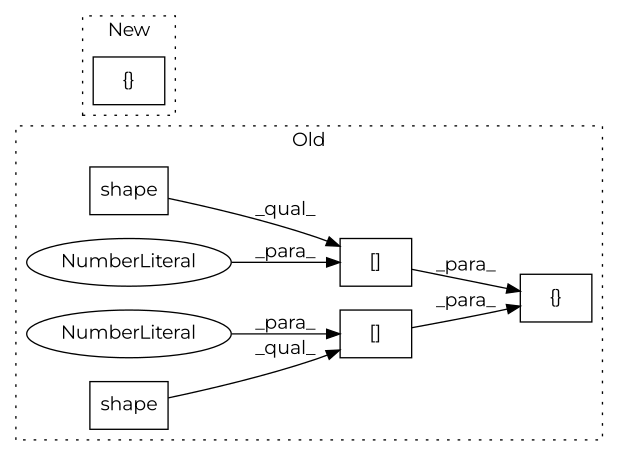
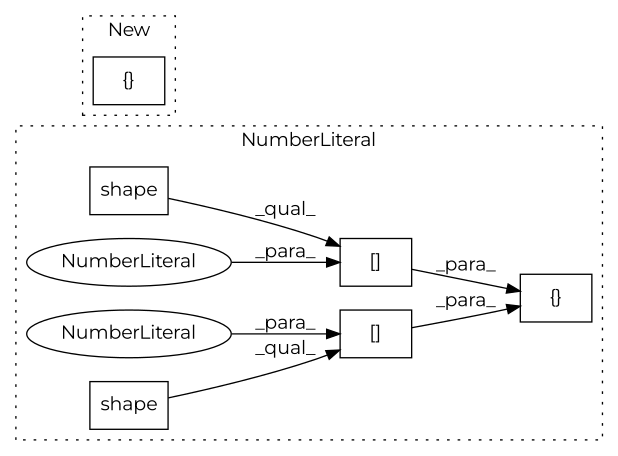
cluster "Old": label "Old" -> "NumberLiteral"
